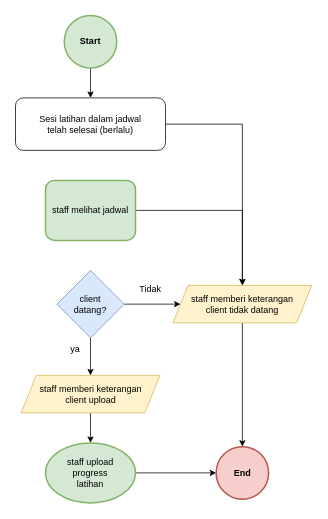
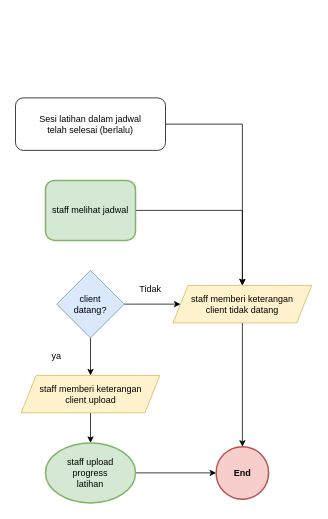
node "Start": removed
edge "Start" -> "Sesi latihan dalam jadwal telah selesai (berlalu)": removed
node "ya": moved (75, 349) -> (57, 357)
